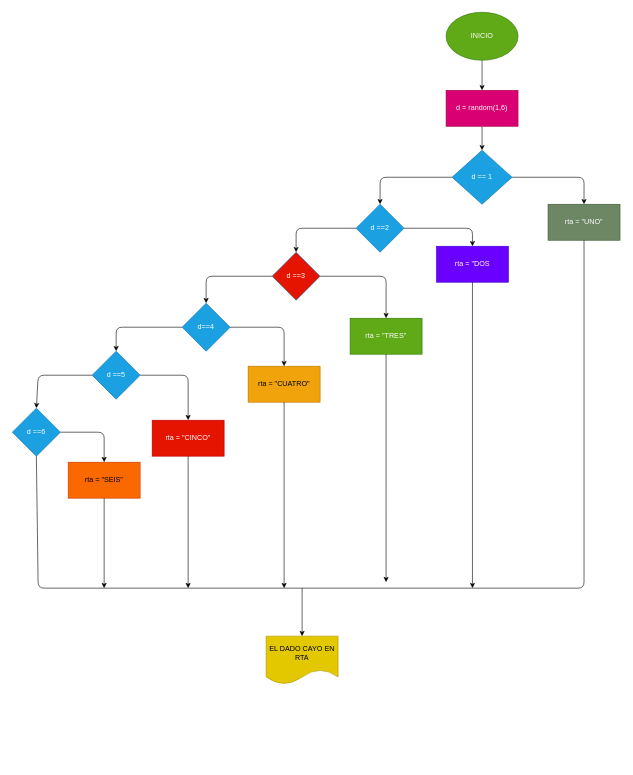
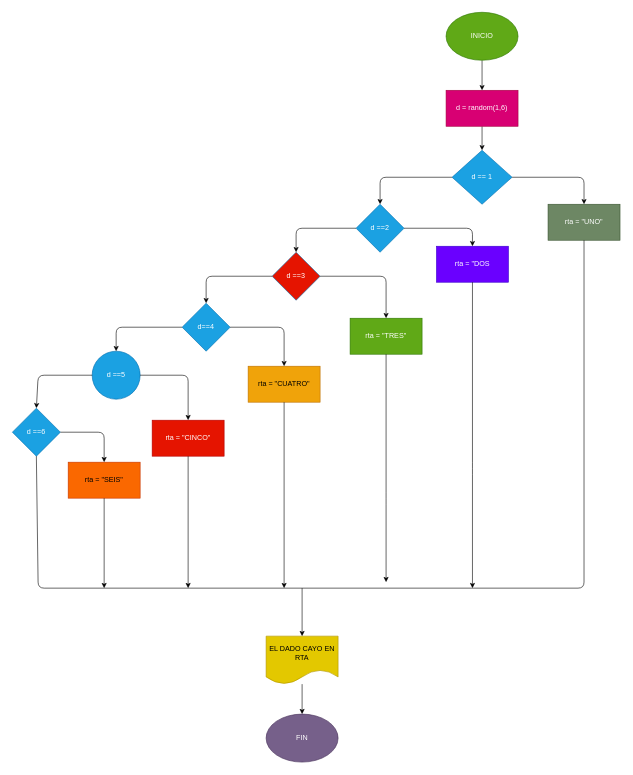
node "d ==5": shape diamond -> ellipse
edge "EL DADO CAYO EN RTA" -> "FIN": added
node "FIN": added
